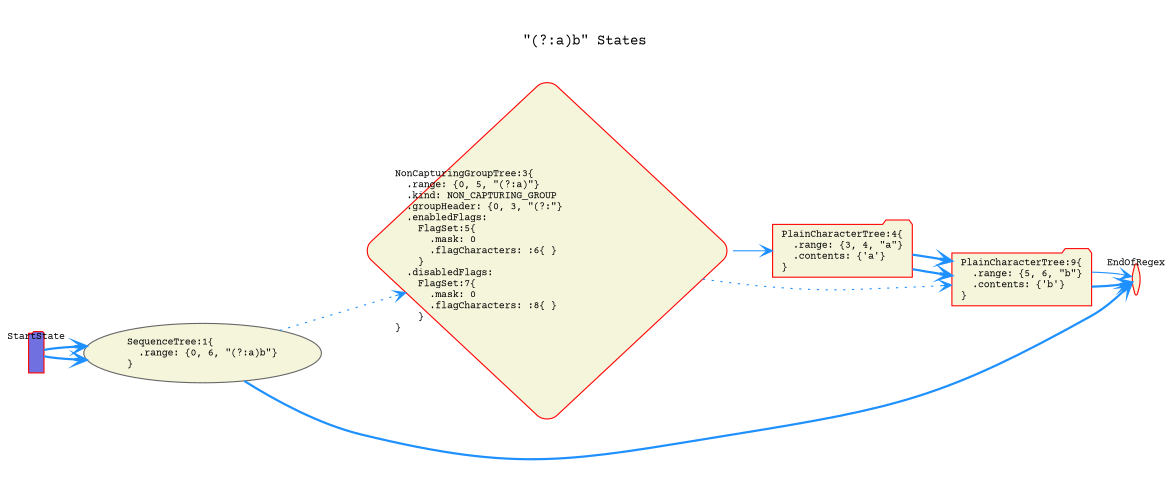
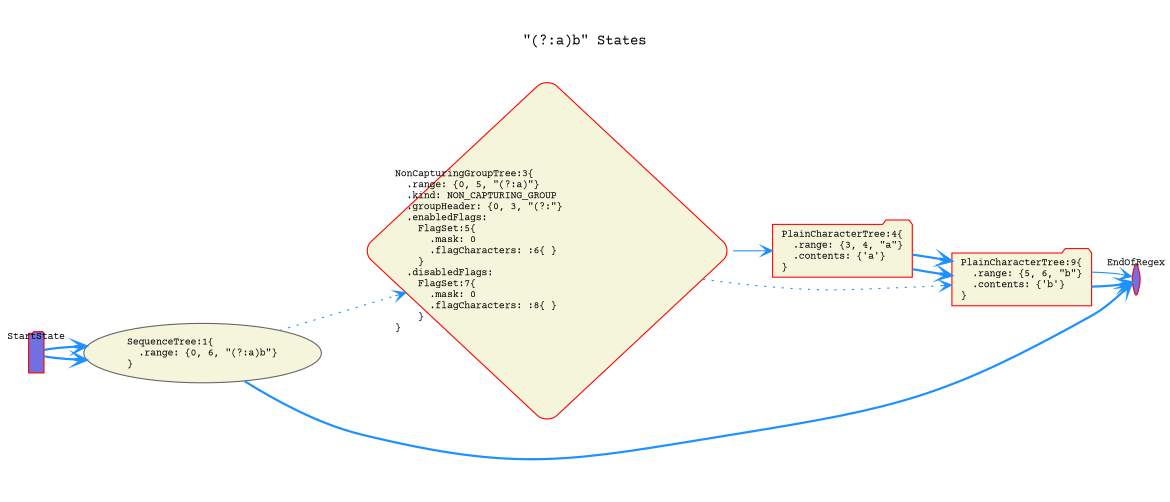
node "EndOfRegex": fillcolor Beige -> #7070e0
